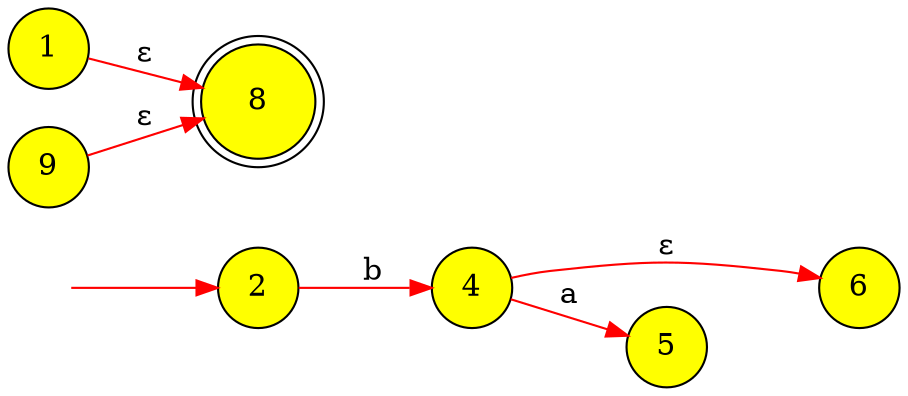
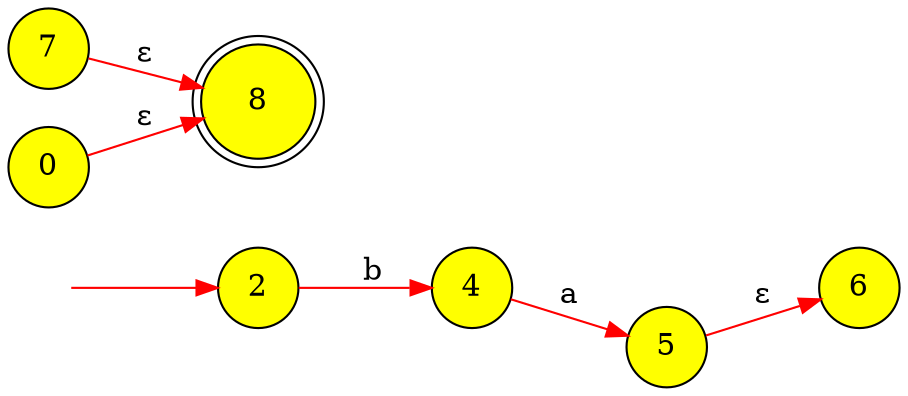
node "1": label "1" -> "7"
node "9": label "9" -> "0"
edge "4" -> "6": now "5" -> "6"
